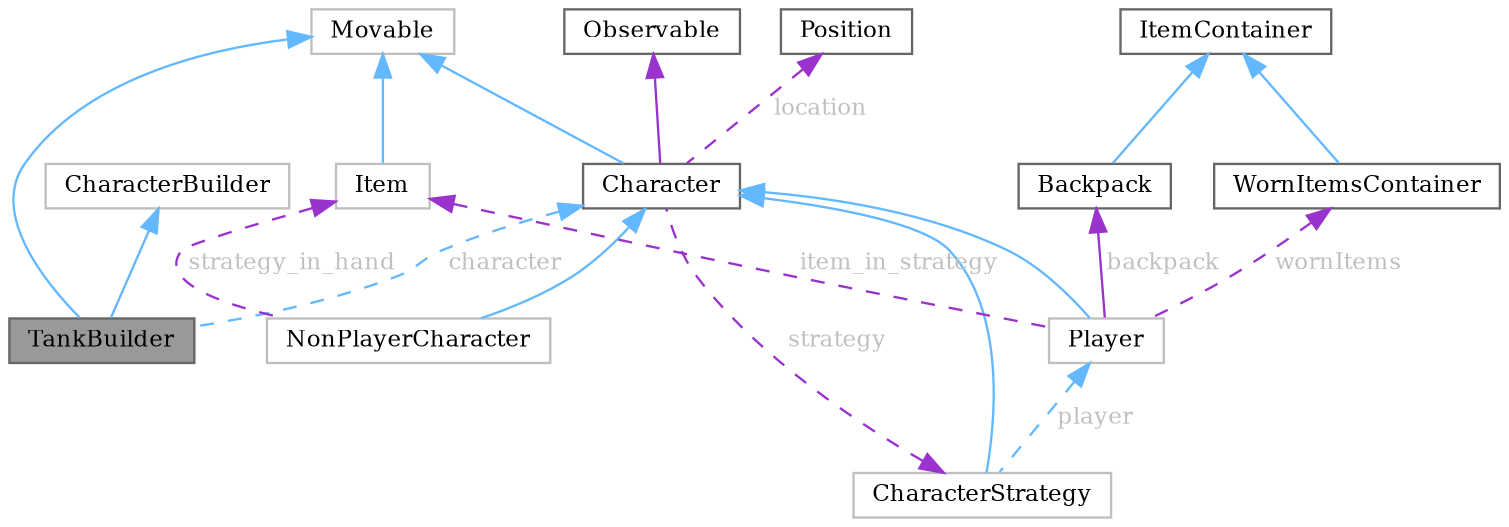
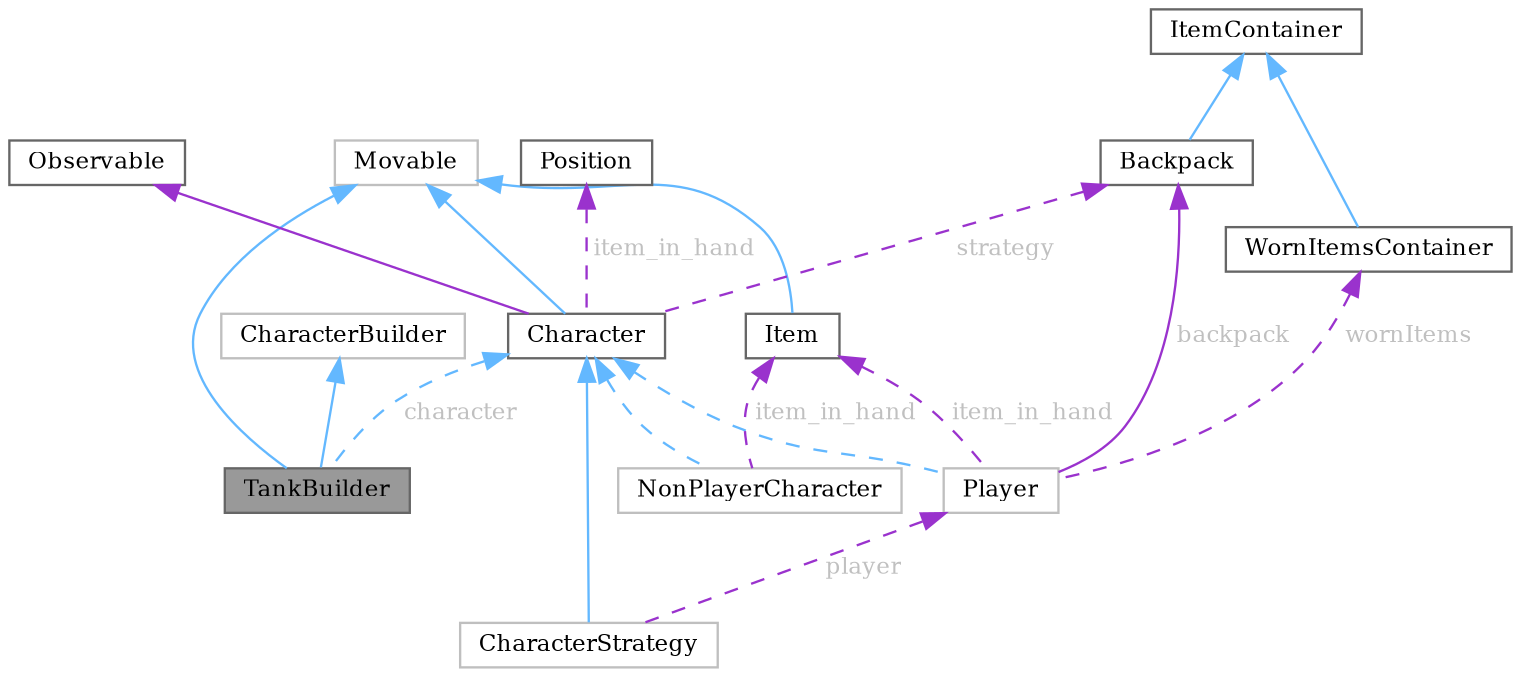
edge "Character" -> "Position": label " location" -> " item_in_hand"
node "Item": color grey75 -> gray40
edge "Player" -> "Character": style solid -> dashed
edge "NonPlayerCharacter" -> "Item": label " strategy_in_hand" -> " item_in_hand"
edge "Player" -> "Item": label " item_in_strategy" -> " item_in_hand"
edge "NonPlayerCharacter" -> "Character": style solid -> dashed
edge "Character" -> "CharacterStrategy": now "Character" -> "Backpack"
edge "CharacterStrategy" -> "Player": color steelblue1 -> darkorchid3
